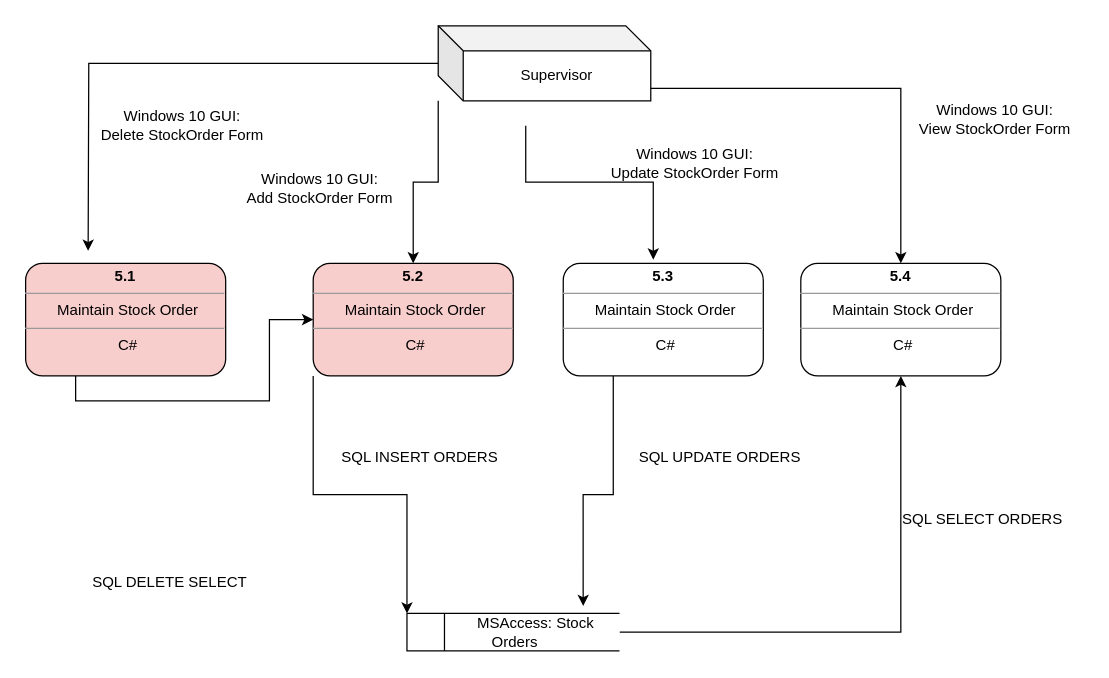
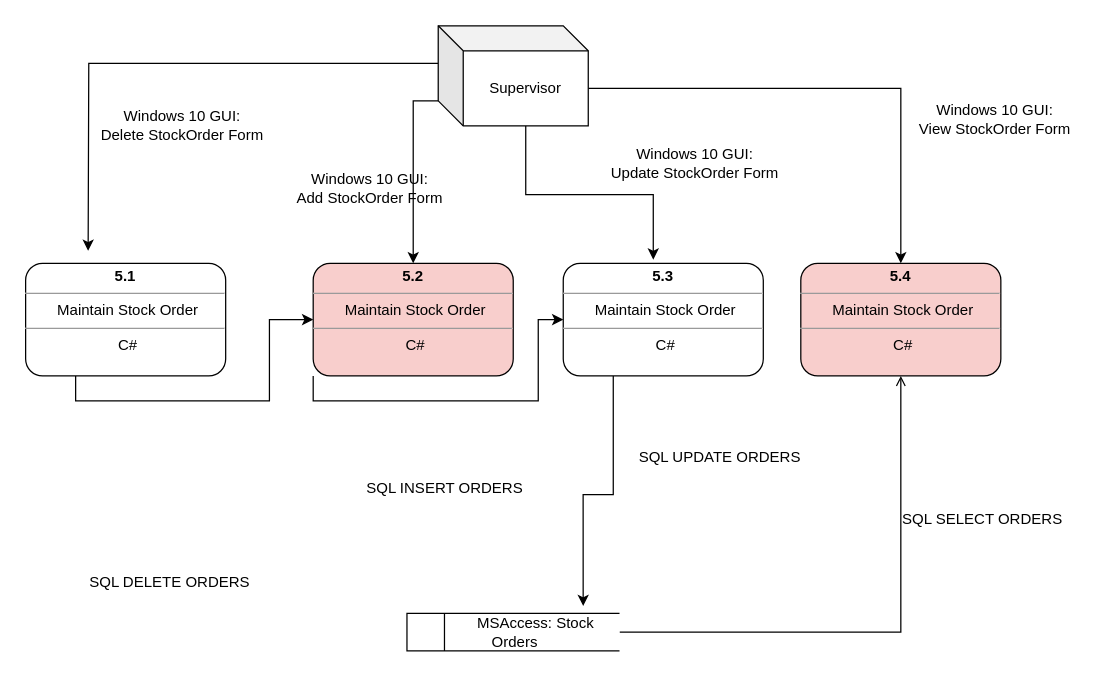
node "Supervisor": size 213x75 -> 150x100
node "Windows 10 GUI: Add StockOrder Form": moved (319, 188) -> (369, 188)
node "5.1 Maintain Stock Order C#": fillcolor #f8cecc -> #ffffff
node "5.4 Maintain Stock Order C#": fillcolor #ffffff -> #f8cecc
edge "MSAccess: Stock Orders" -> "5.4 Maintain Stock Order C#": arrowhead classic -> open
node "SQL INSERT ORDERS": moved (419, 457) -> (444, 488)
edge "5.2 Maintain Stock Order C#" -> "MSAccess: Stock Orders": now "5.2 Maintain Stock Order C#" -> "5.3 Maintain Stock Order C#"
node "SQL DELETE SELECT": label "SQL DELETE SELECT" -> "SQL DELETE ORDERS"
